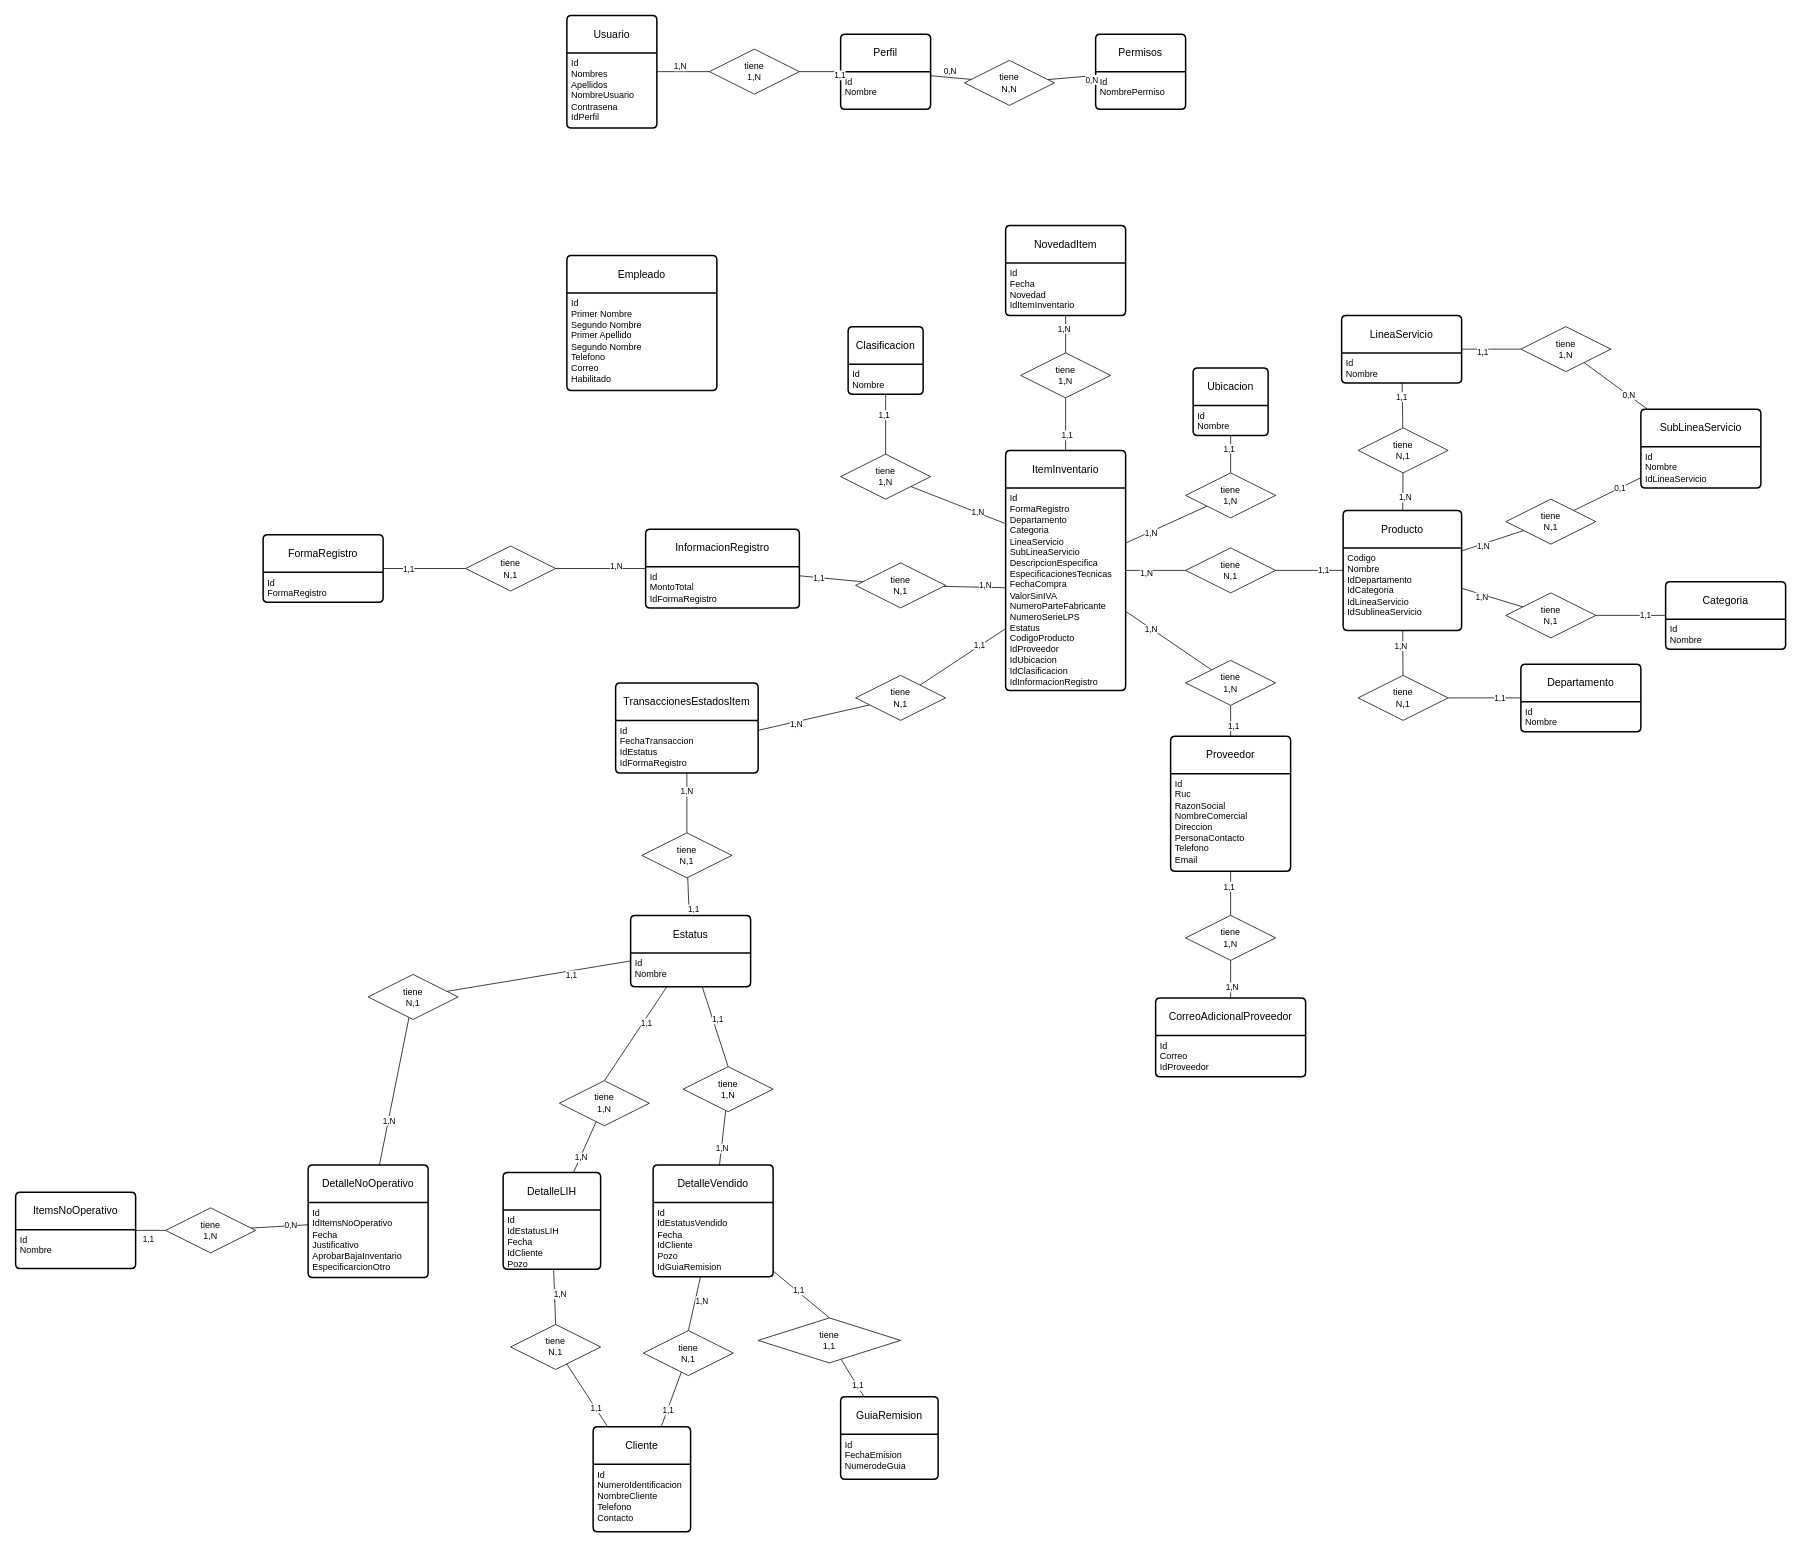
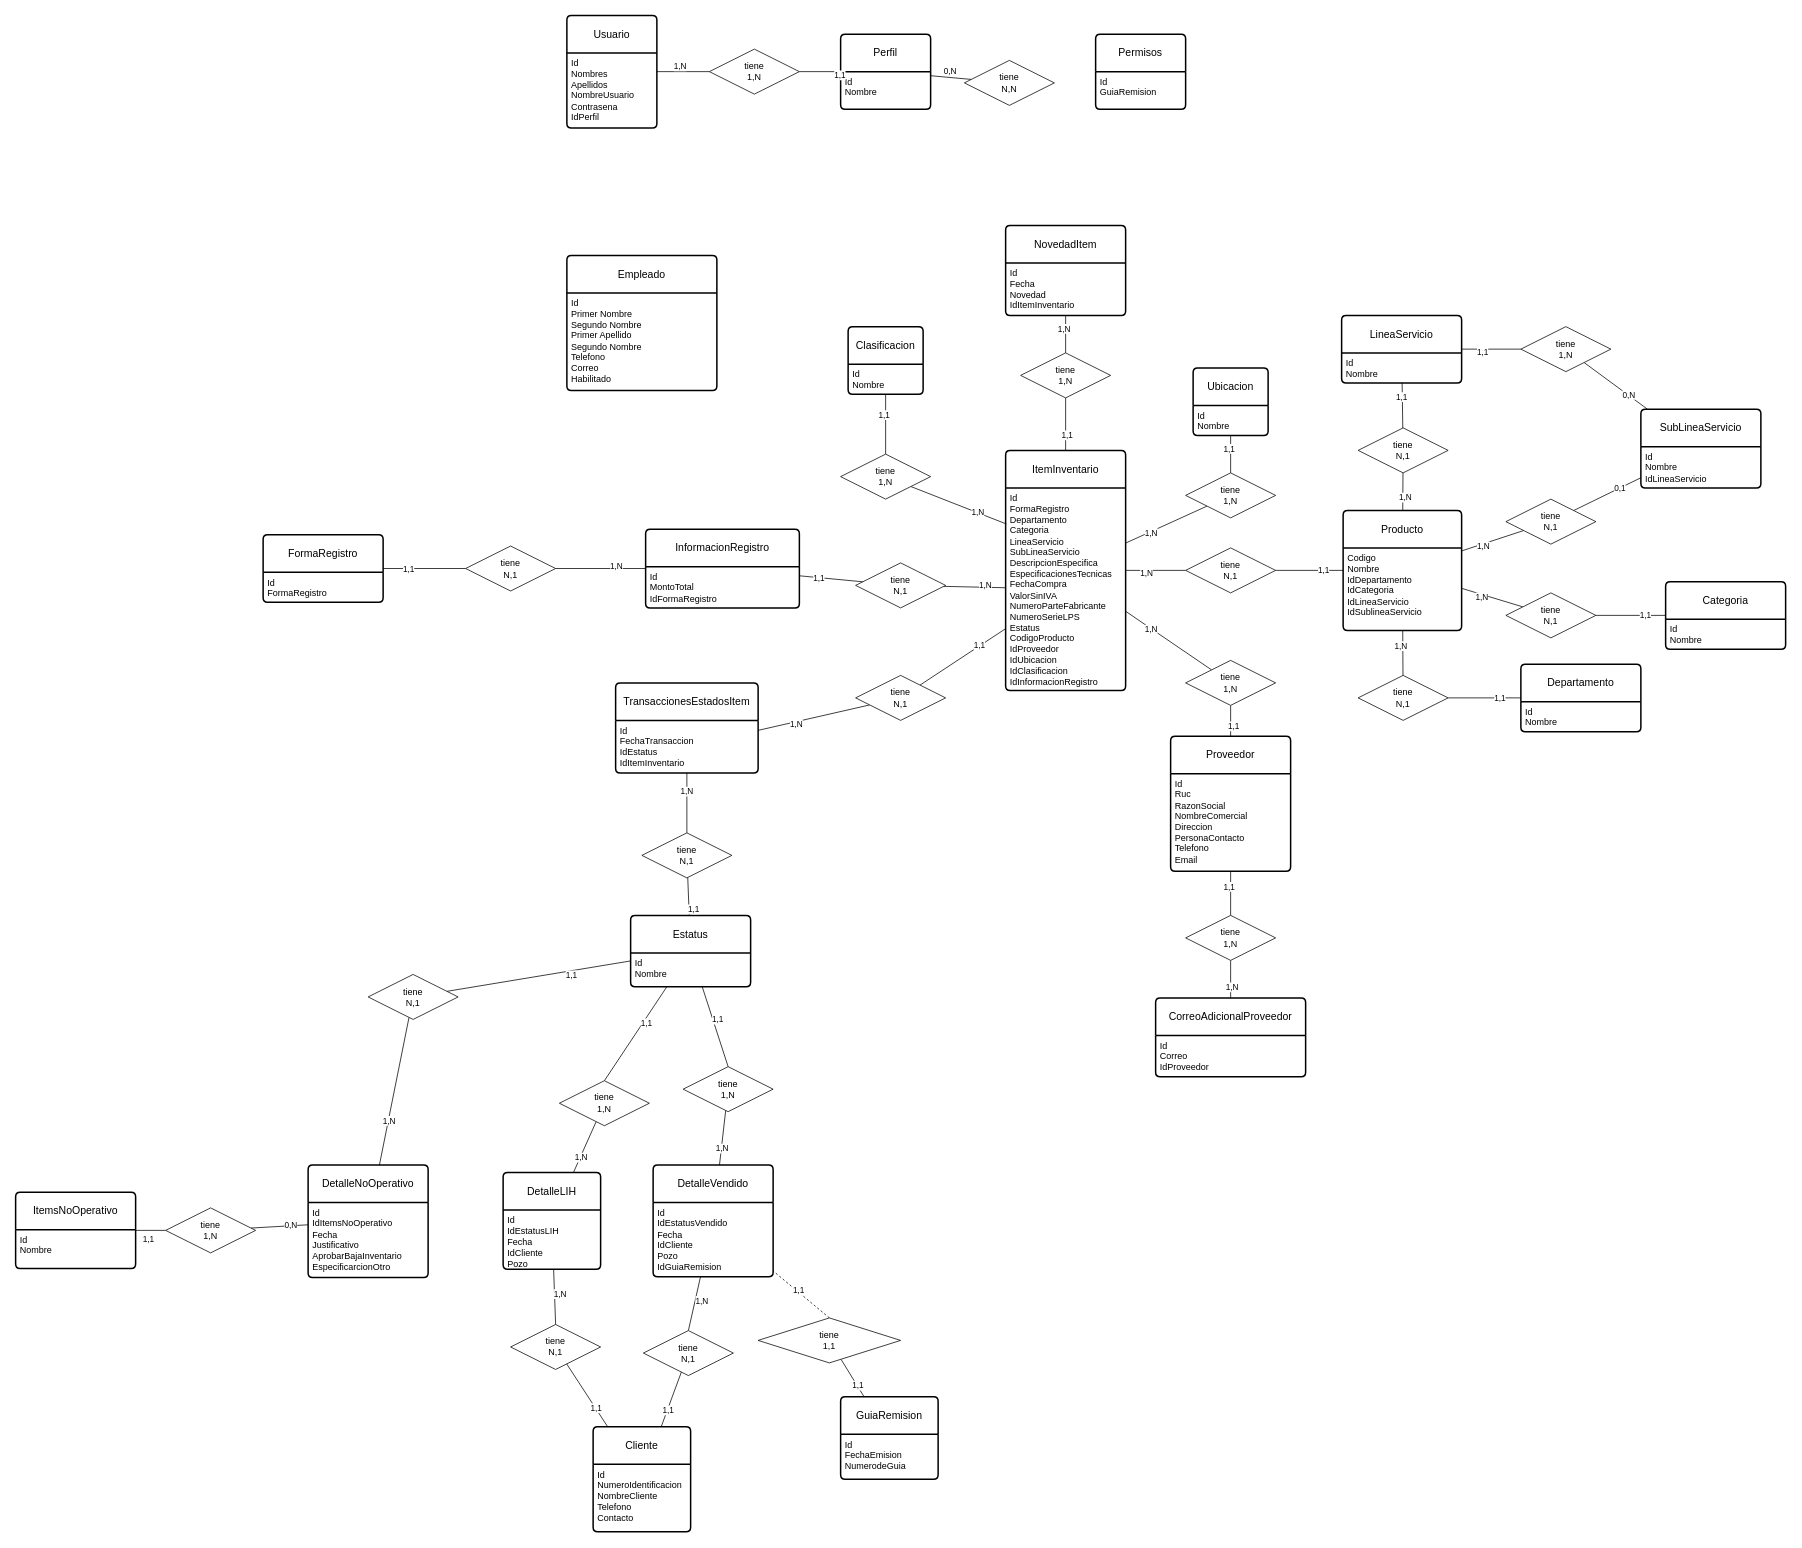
edge "Permisos" -- "tiene N,N": removed, label "0,N"
node "Id NombrePermiso": label "Id NombrePermiso" -> "Id GuiaRemision"
node "Id FechaTransaccion IdEstatus IdFormaRegistro": label "Id FechaTransaccion IdEstatus IdFormaRegistro" -> "Id FechaTransaccion IdEstatus IdItemInventario"
edge "DetalleVendido" -- "tiene 1,1": style solid -> dashed
